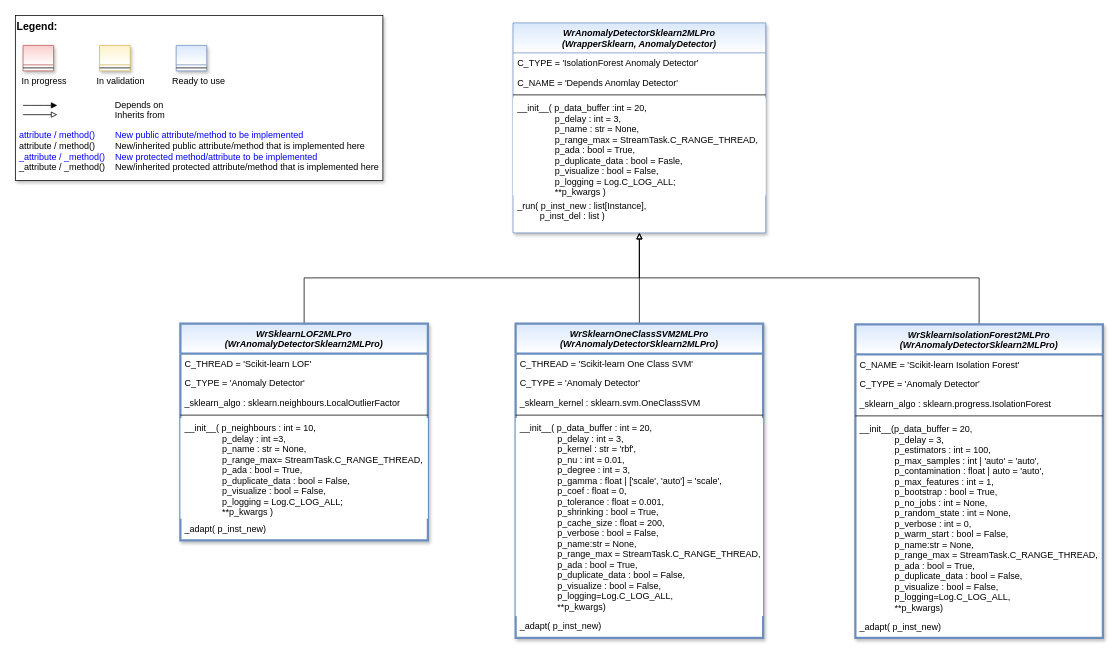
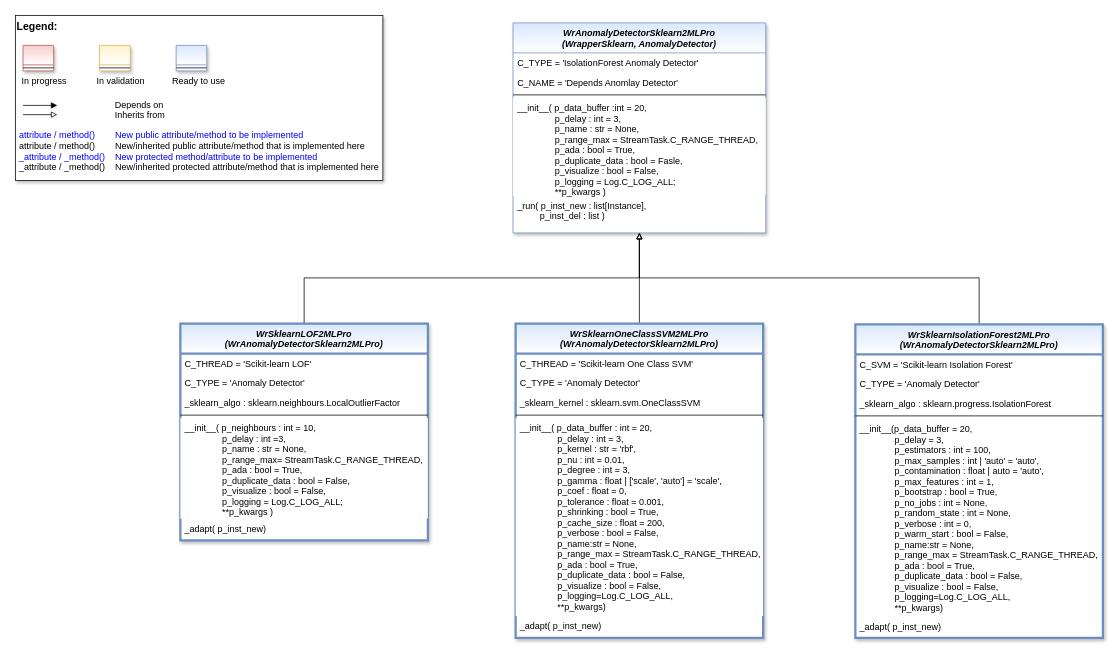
node "C_NAME = 'Scikit-learn Isolation Forest'": label "C_NAME = 'Scikit-learn Isolation Forest'" -> "C_SVM = 'Scikit-learn Isolation Forest'"
